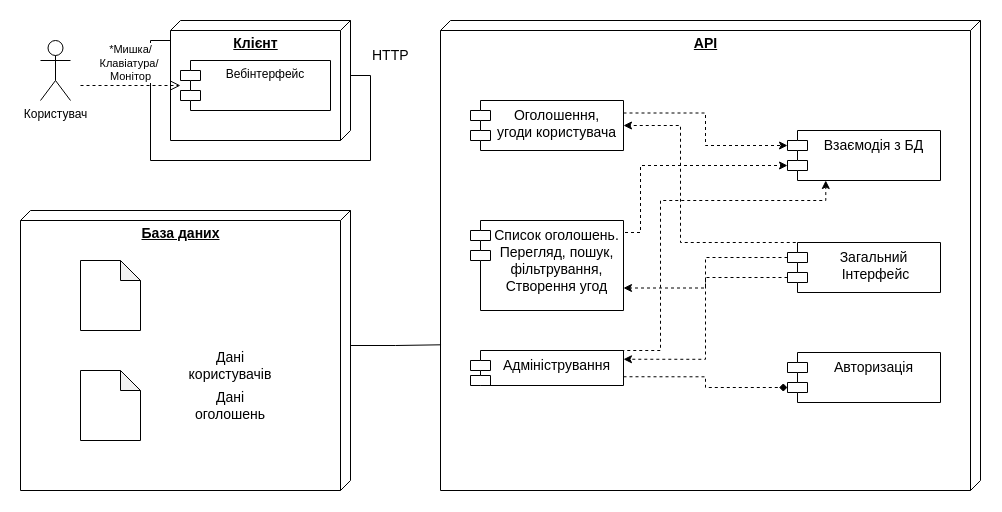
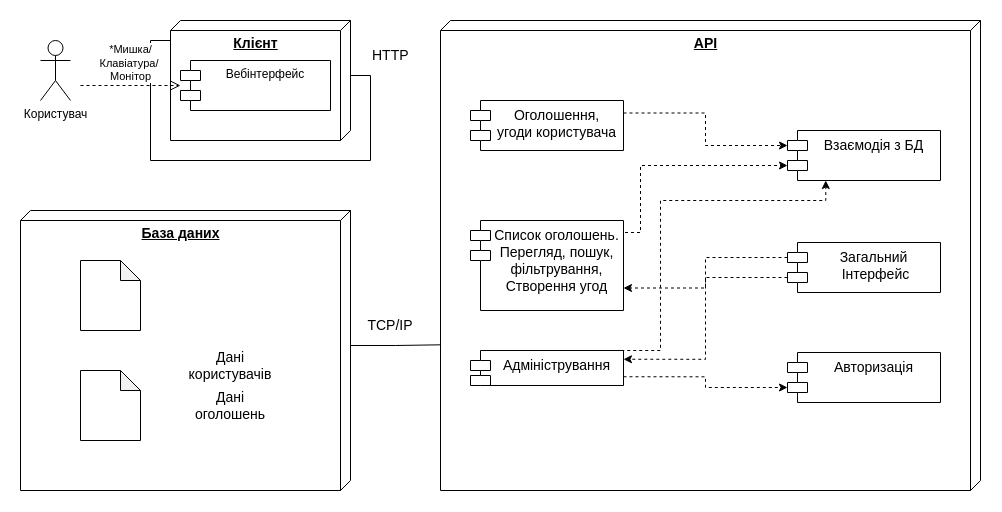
edge "Загальний Інтерфейс" -> "Оголошення, угоди користувача": removed
node "TCP/IP": added
edge "Адміністрування" -> "Авторизація": arrowhead diamond -> classic
